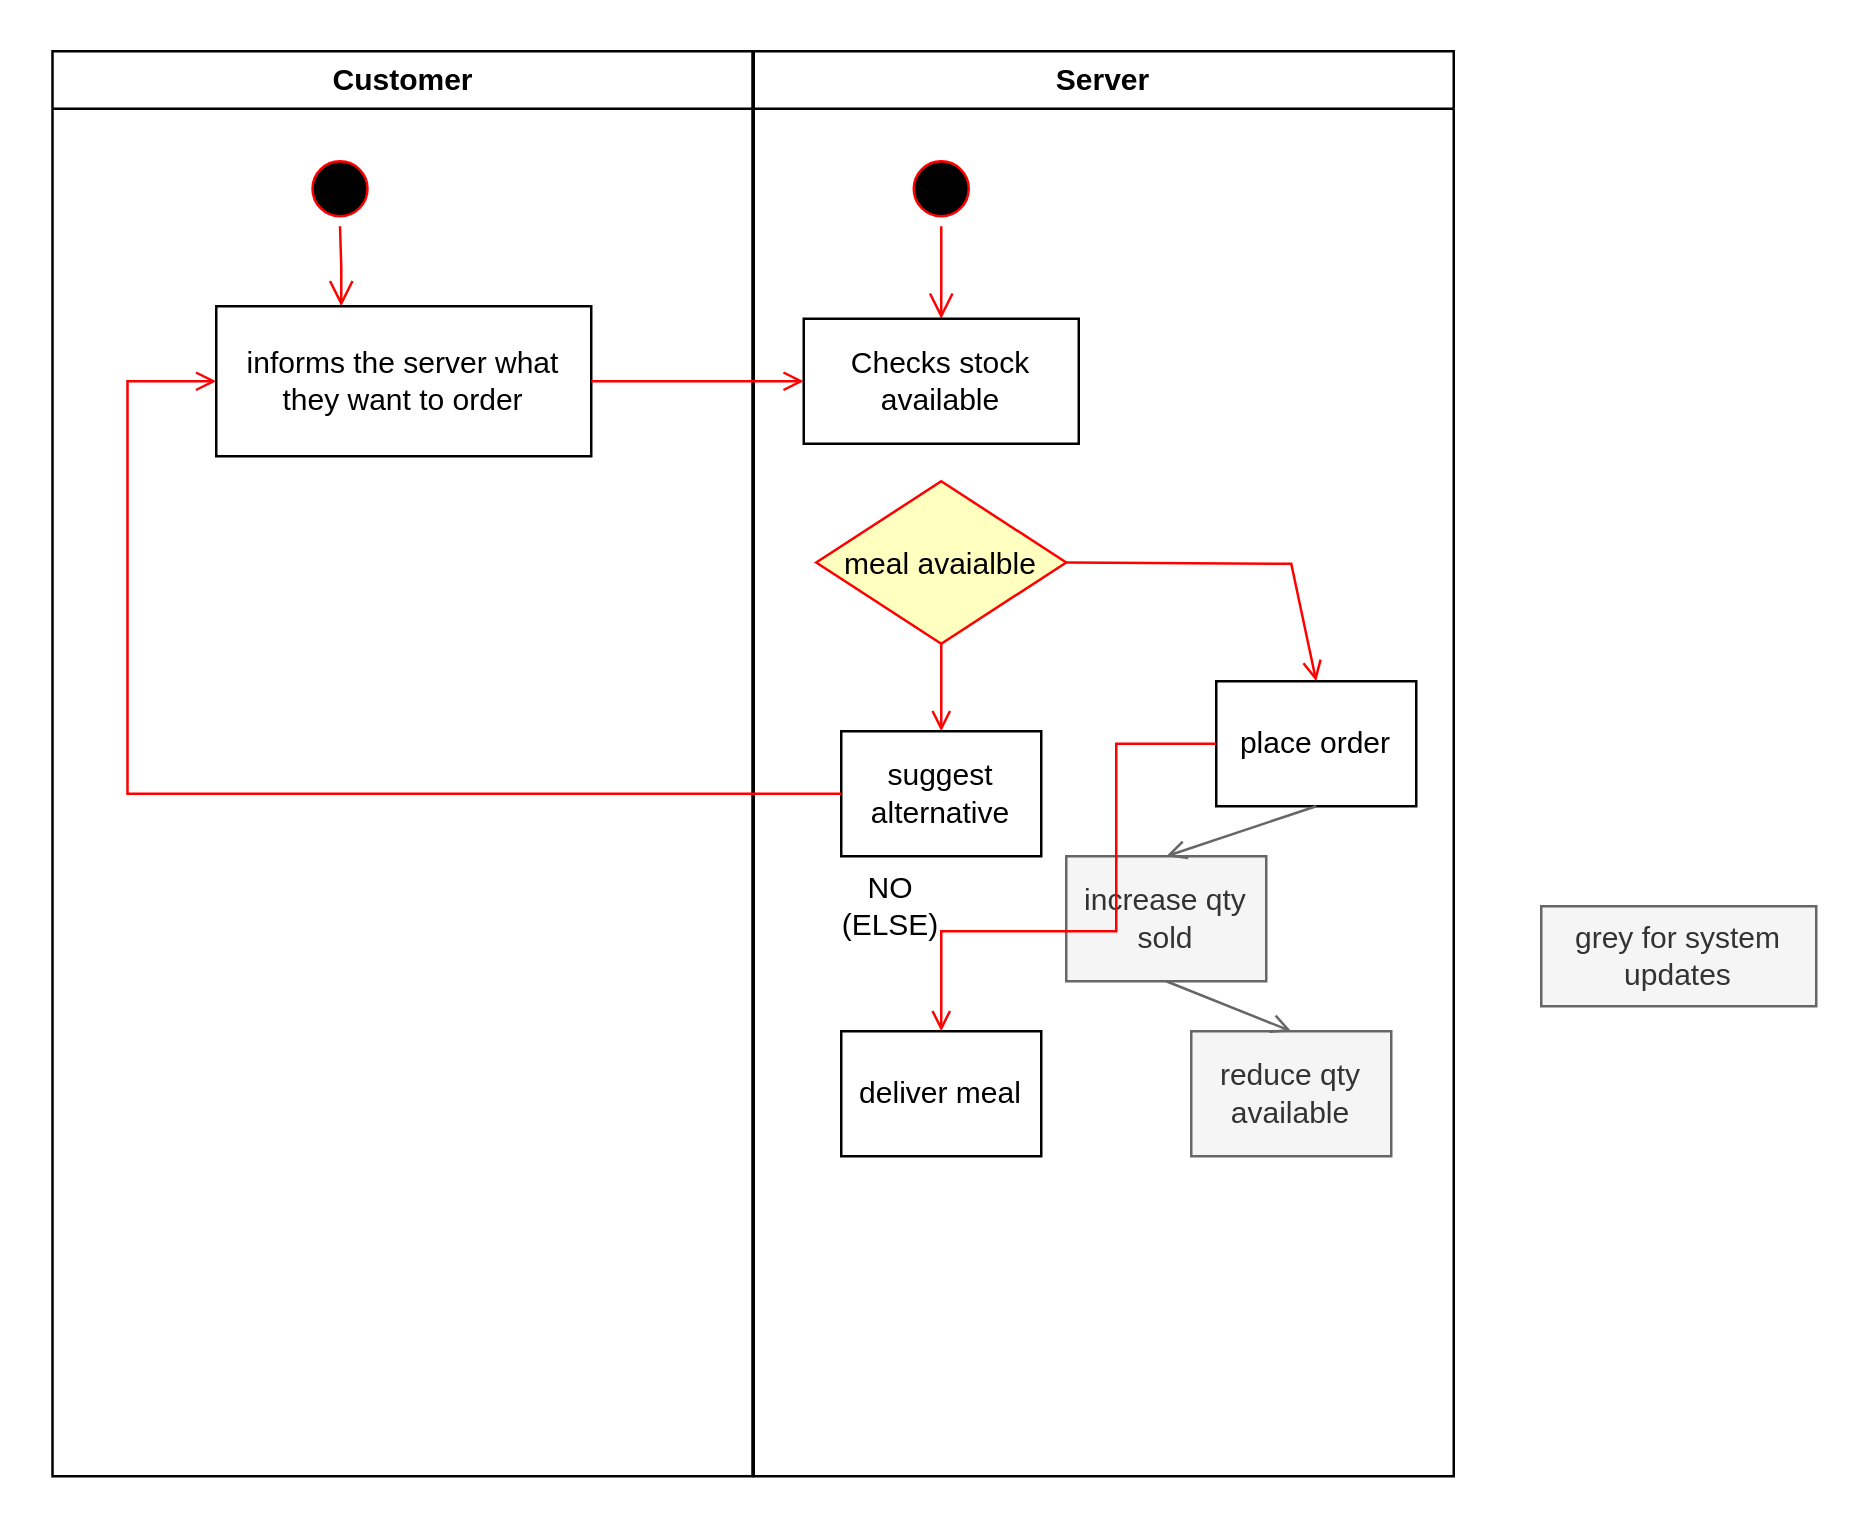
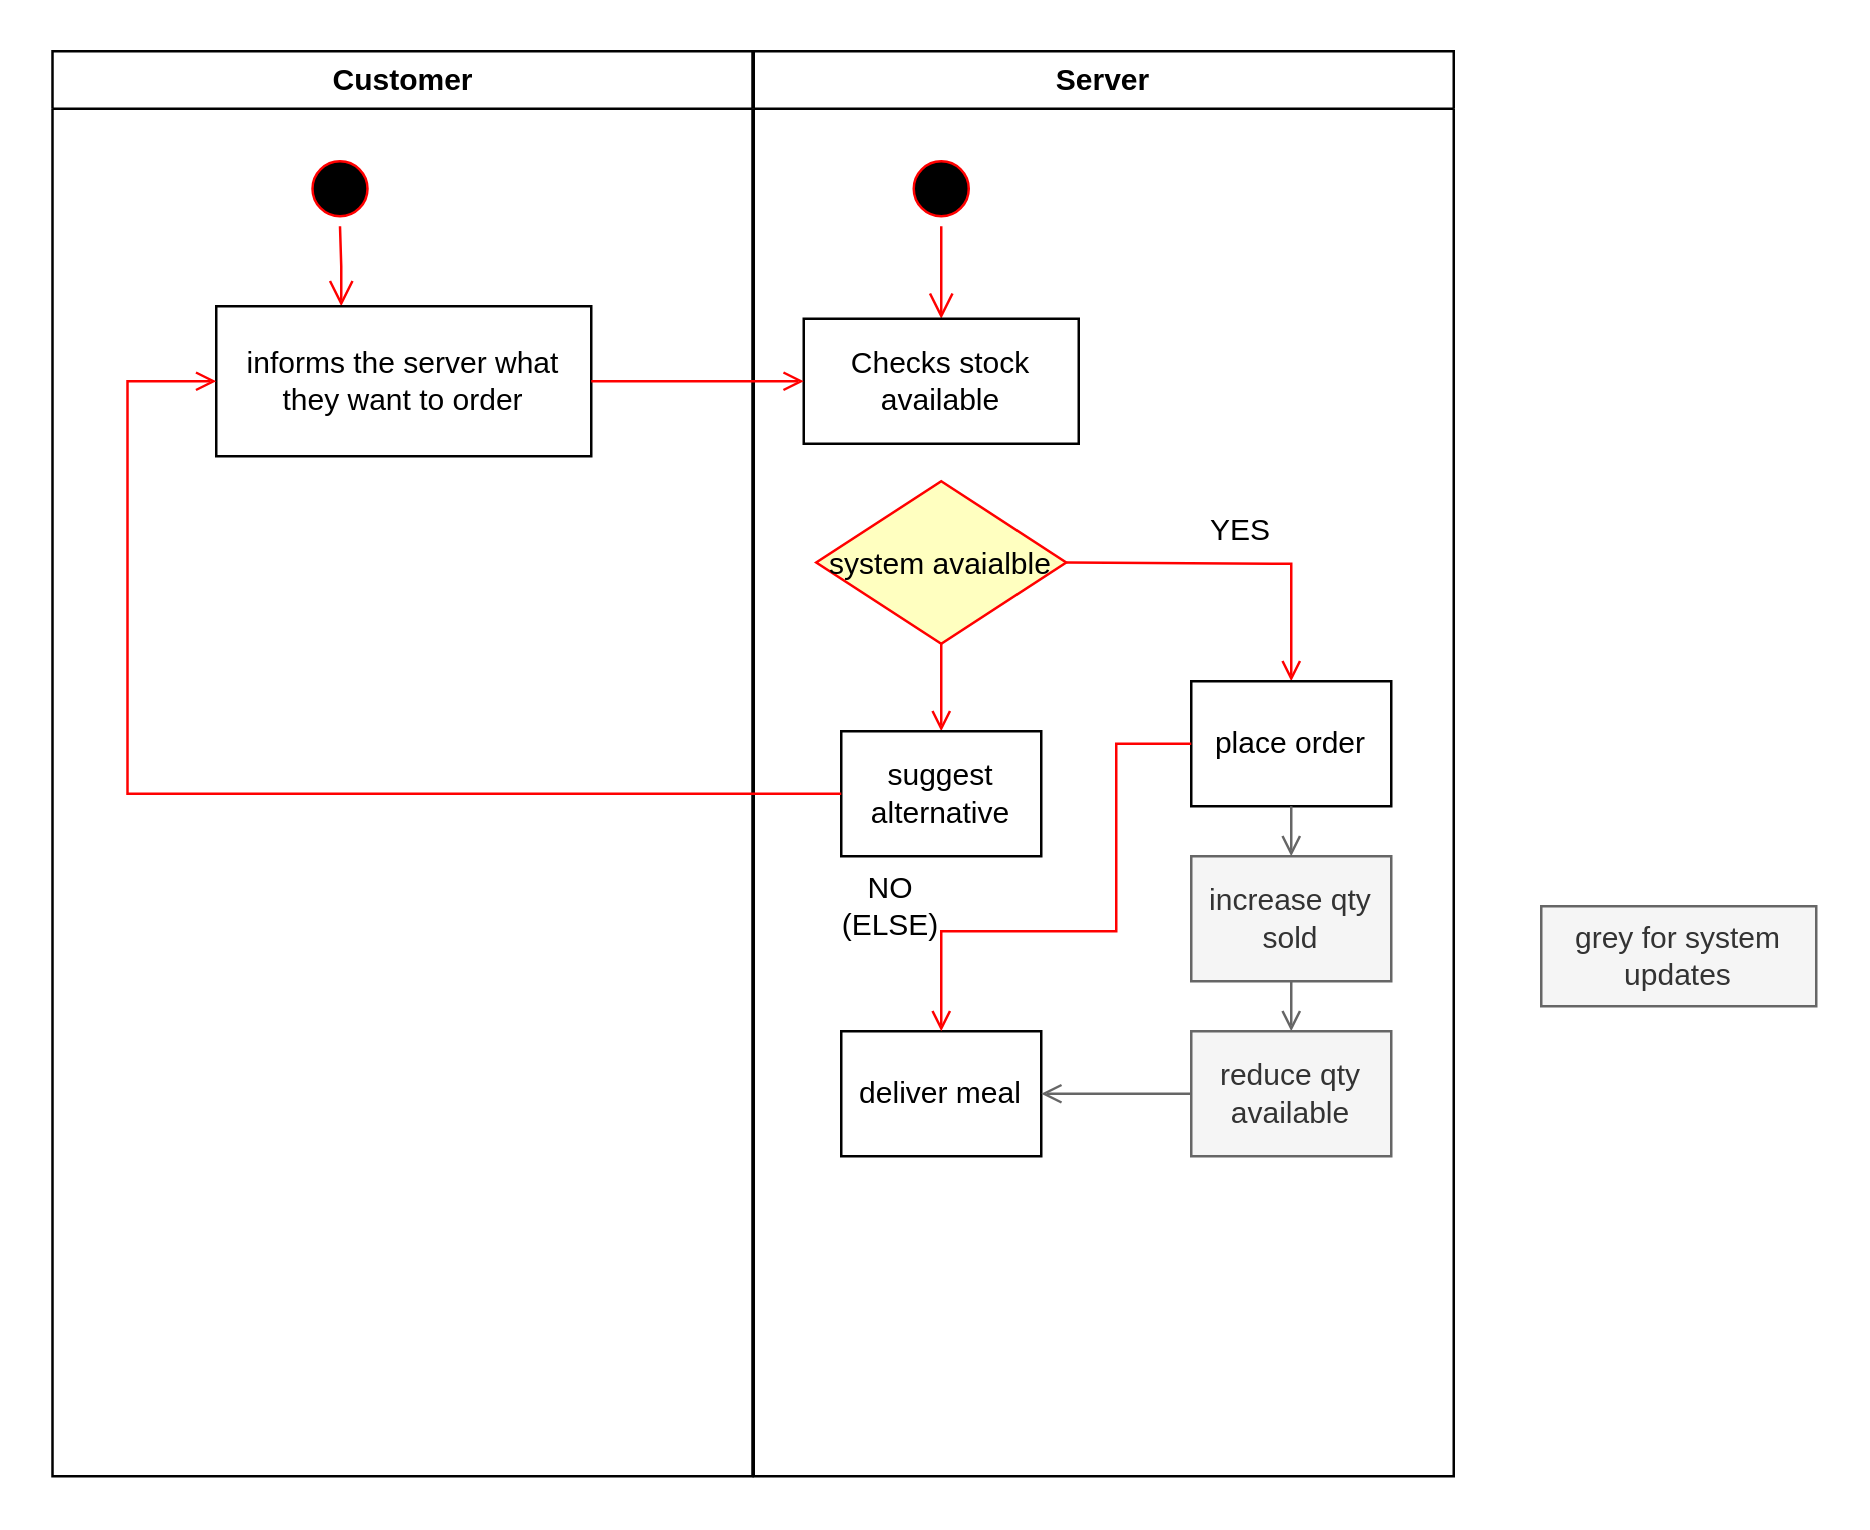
node "YES": added
node "meal avaialble": label "meal avaialble" -> "system avaialble"
node "place order": moved (1316, 744) -> (1291, 744)
node "increase qty sold": moved (1166, 919) -> (1291, 919)
edge "reduce qty available" -> "deliver meal": added
